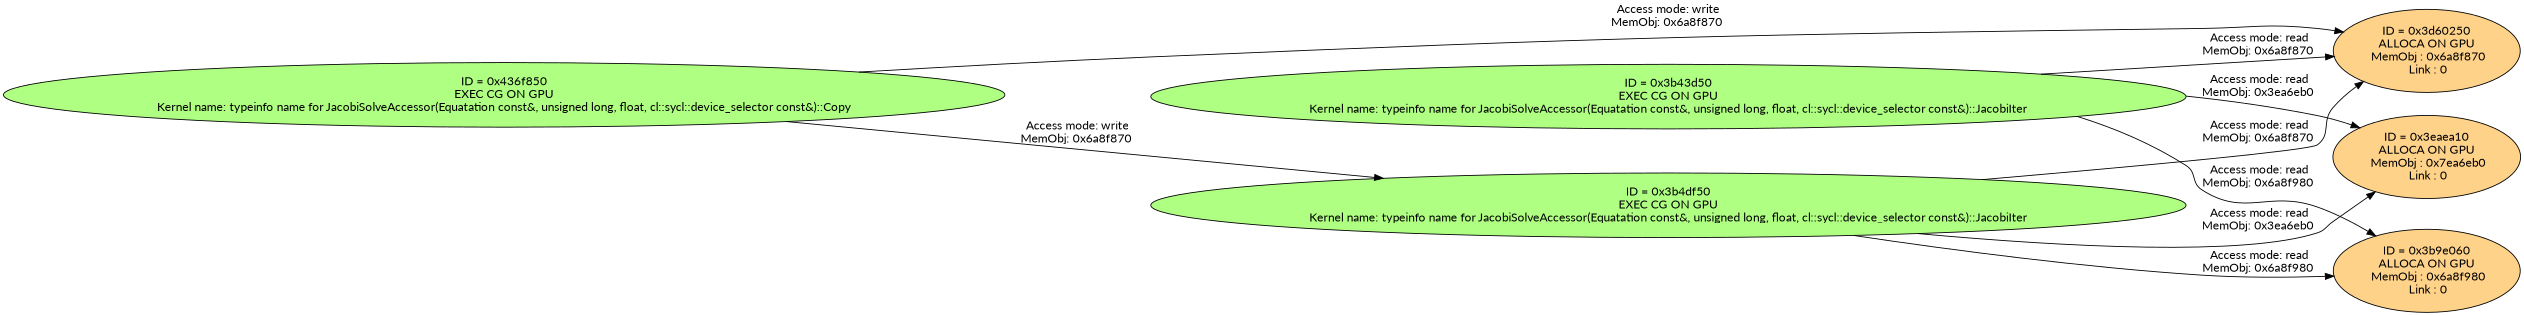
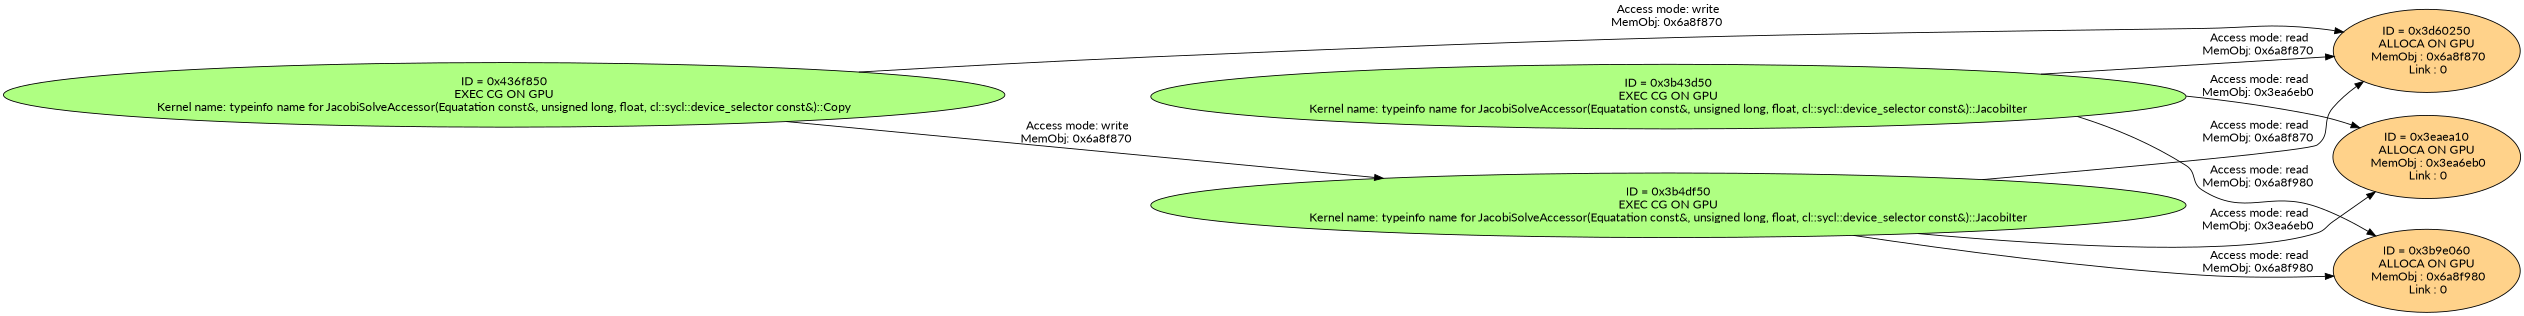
node "ID = 0x3eaea10 ALLOCA ON GPU MemObj : 0x7ea6eb0 Link : 0": label "ID = 0x3eaea10 ALLOCA ON GPU MemObj : 0x7ea6eb0 Link : 0" -> "ID = 0x3eaea10 ALLOCA ON GPU MemObj : 0x3ea6eb0 Link : 0"
